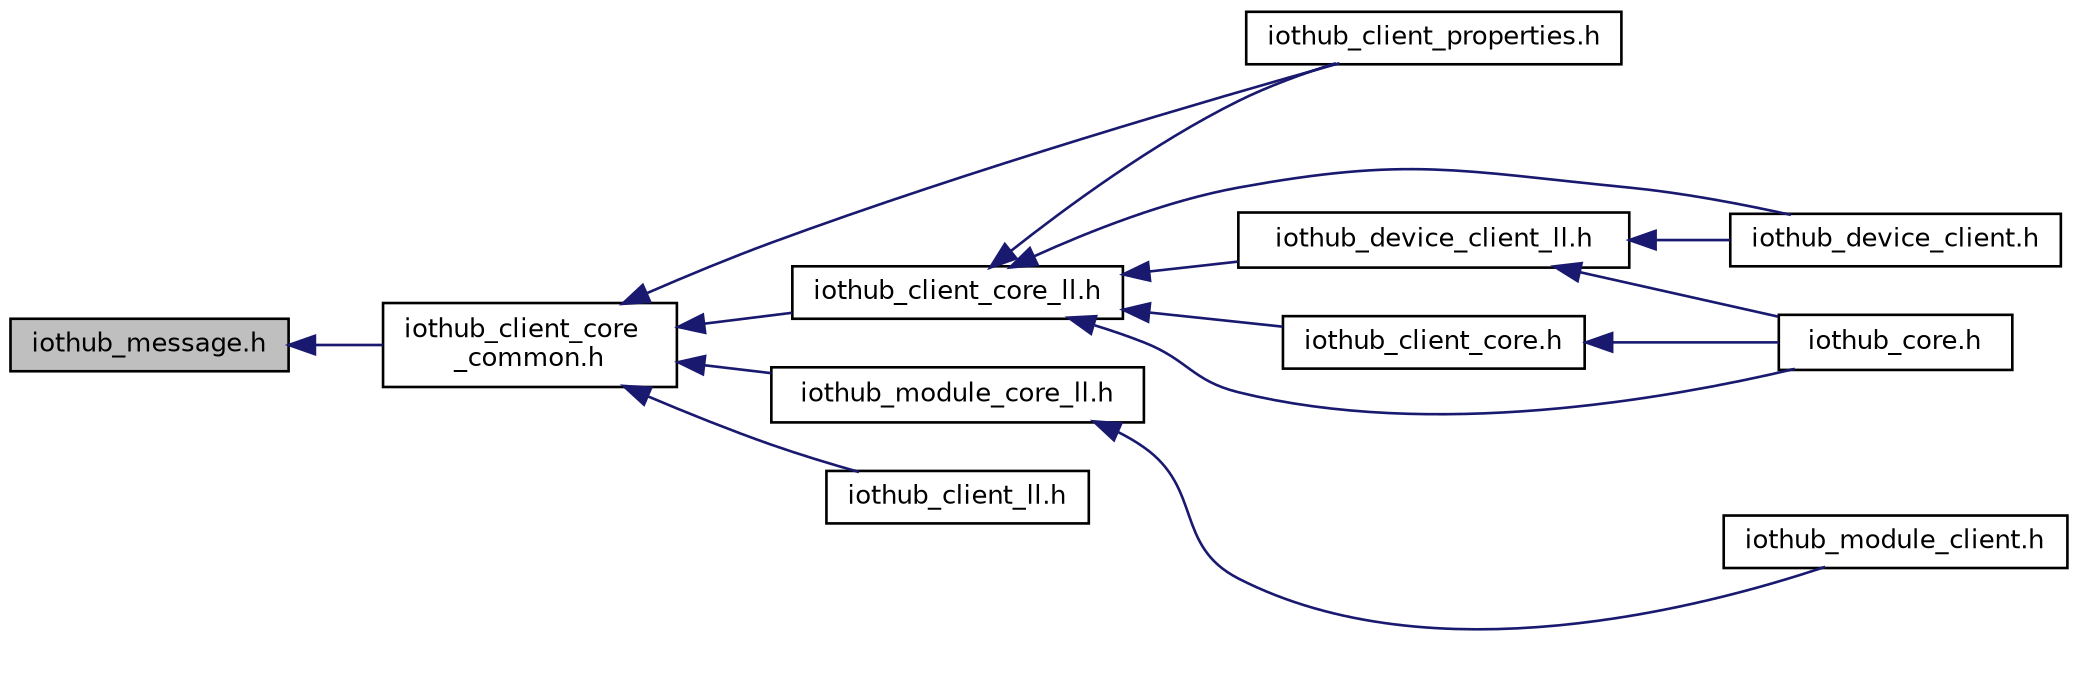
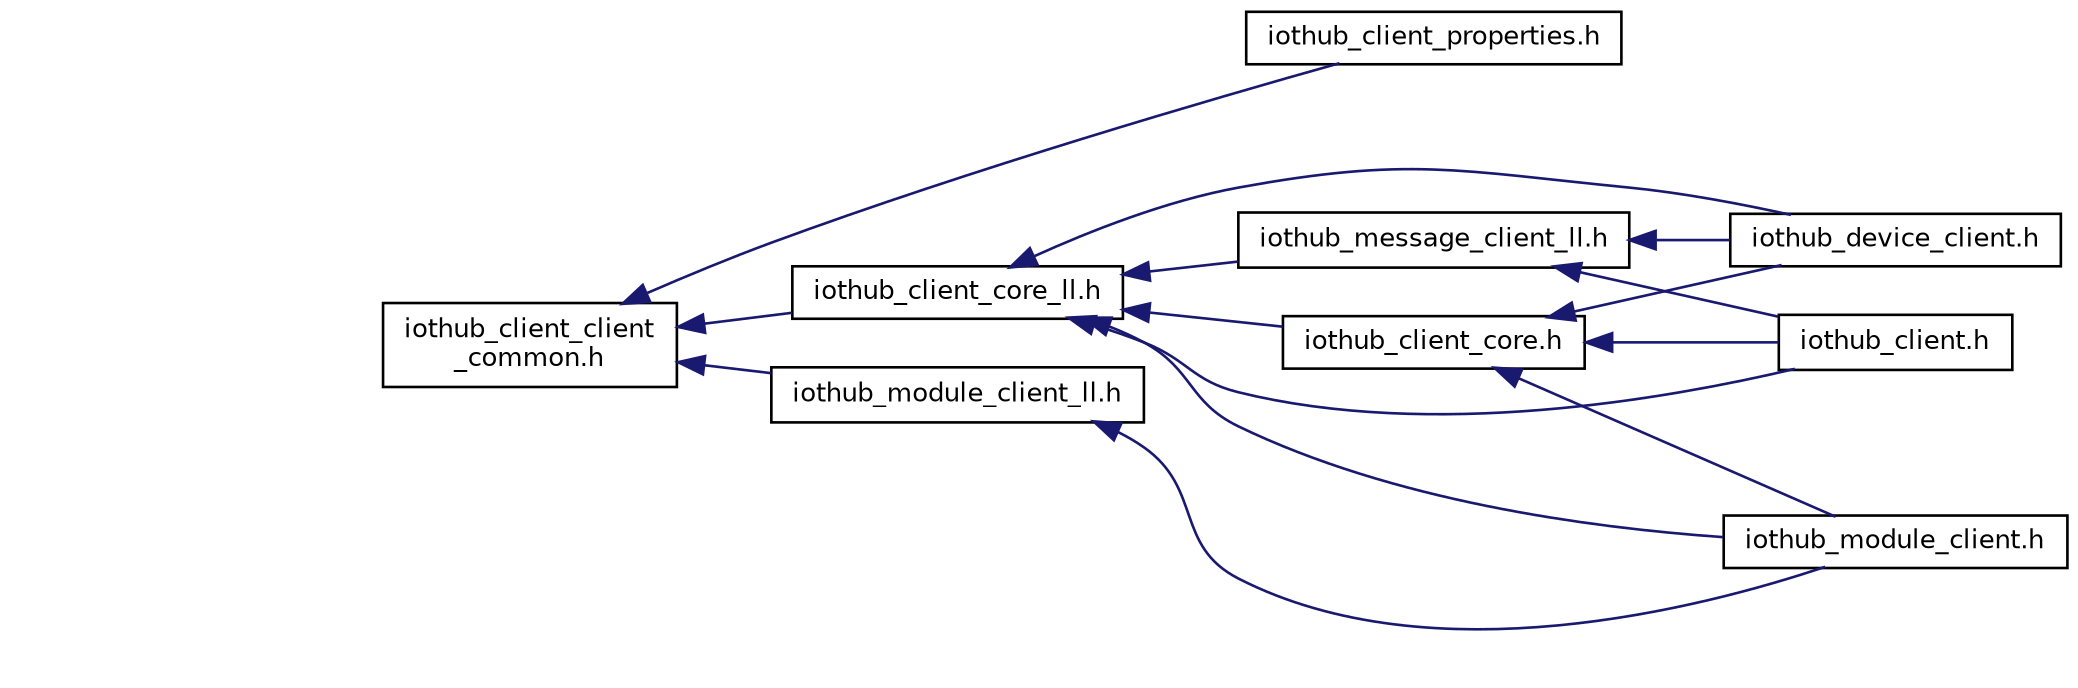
edge "iothub_client_properties.h" -> "iothub_client_core_ll.h": now "iothub_module_client.h" -> "iothub_client_core_ll.h"
node "iothub_device_client_ll.h": label "iothub_device_client_ll.h" -> "iothub_message_client_ll.h"
edge "iothub_device_client.h" -> "iothub_client_core.h": added
node "iothub_core.h": label "iothub_core.h" -> "iothub_client.h"
node "iothub_message.h": removed
node "iothub_client_core _common.h": label "iothub_client_core _common.h" -> "iothub_client_client _common.h"
node "iothub_module_core_ll.h": label "iothub_module_core_ll.h" -> "iothub_module_client_ll.h"
edge "iothub_module_client.h" -> "iothub_client_core.h": added
node "iothub_client_ll.h": removed
